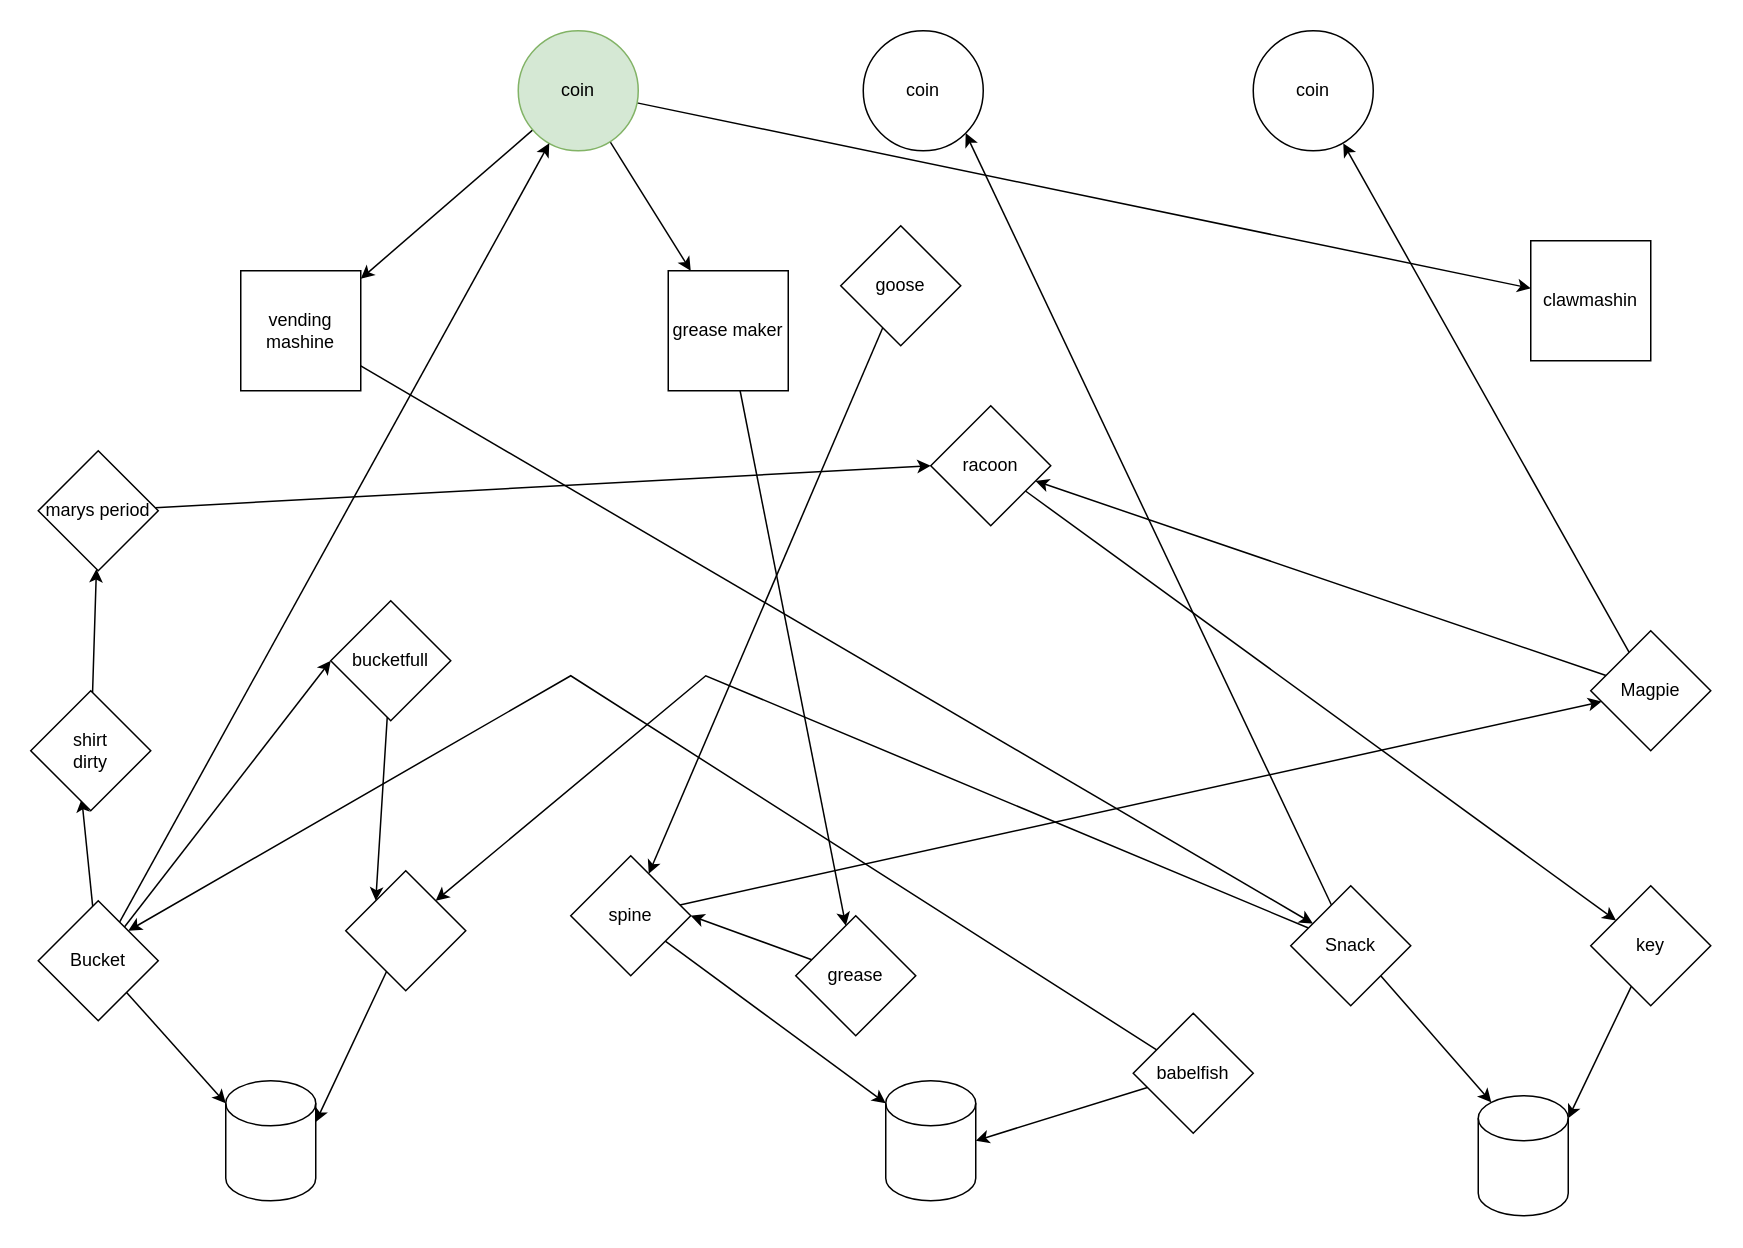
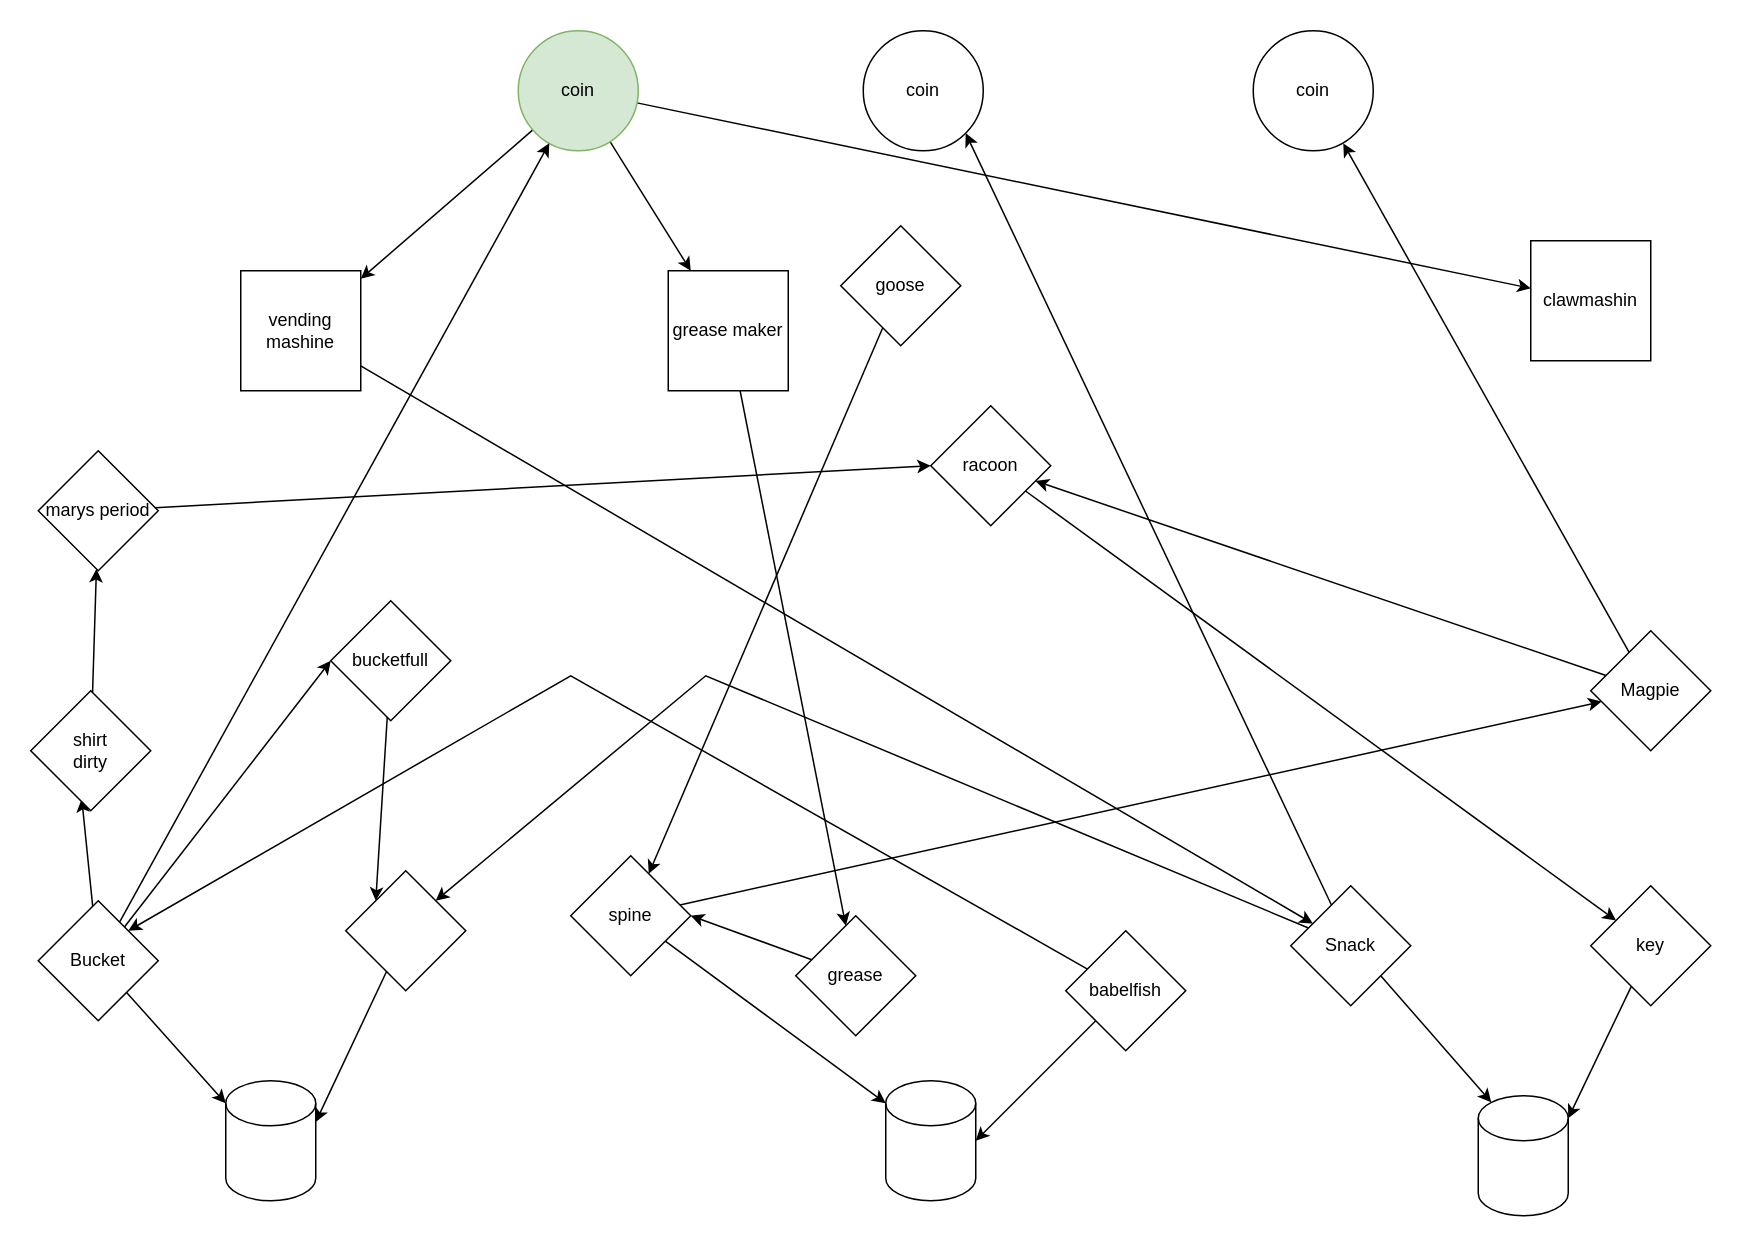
node "babelfish": moved (1193, 1073) -> (1126, 991)
